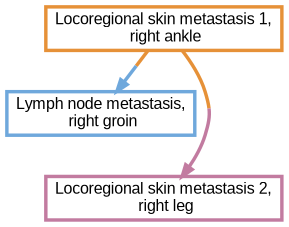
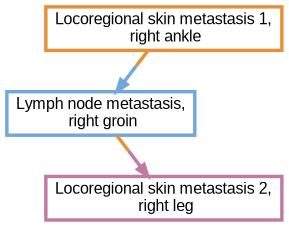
edge "Locoregional skin metastasis 1, right ankle" -> "Locoregional skin metastasis 2, right leg": now "Lymph node metastasis, right groin" -> "Locoregional skin metastasis 2, right leg"
